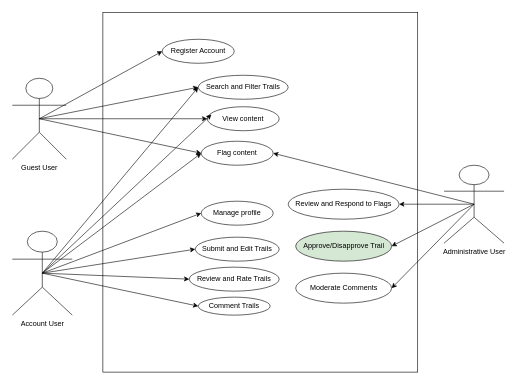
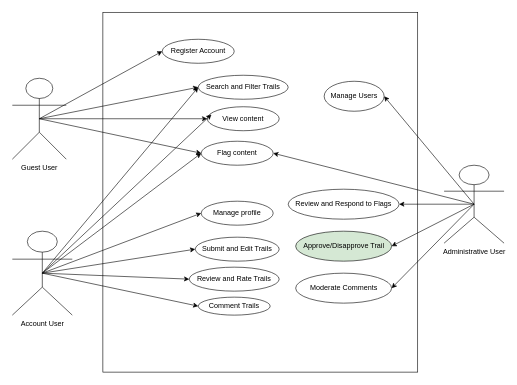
node "Manage Users": added
edge "Administrative User" -> "Manage Users": added
